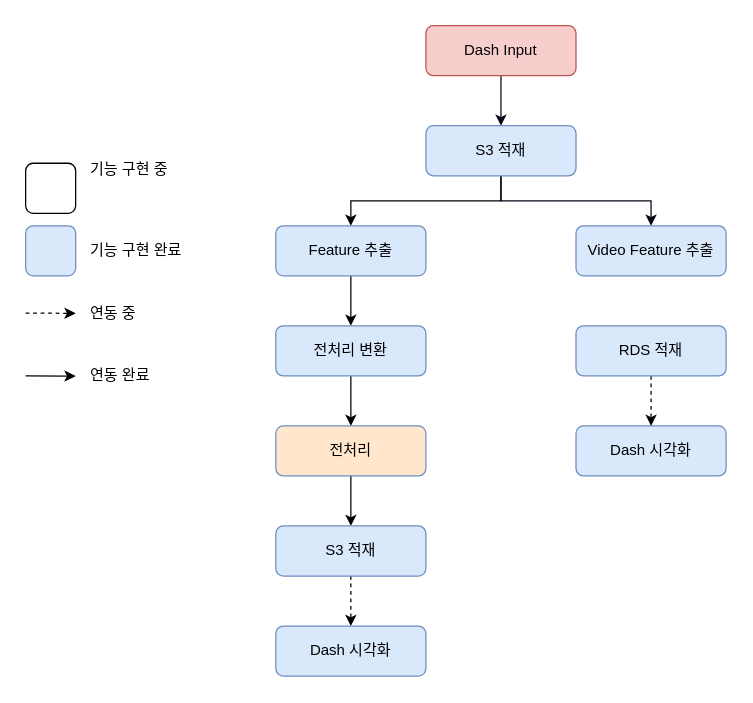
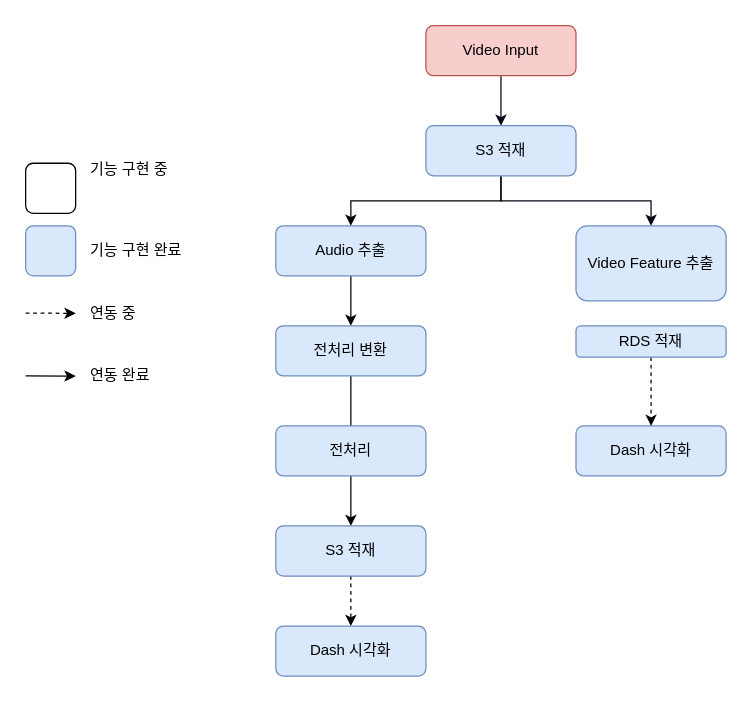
node "Dash Input": label "Dash Input" -> "Video Input"
node "Feature 추출": label "Feature 추출" -> "Audio 추출"
node "Video Feature 추출": size 150x50 -> 150x75
node "RDS 적재": size 150x50 -> 150x31
edge "전처리 변환" -> "전처리": arrowhead classic -> none
node "전처리": fillcolor #ffe6cc -> #dae8fc
